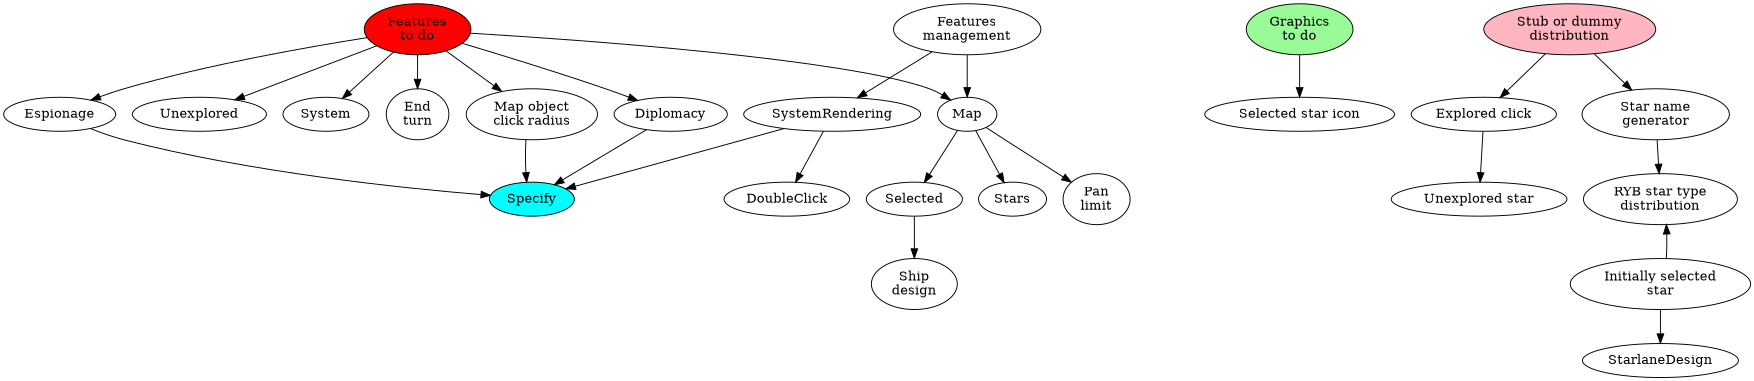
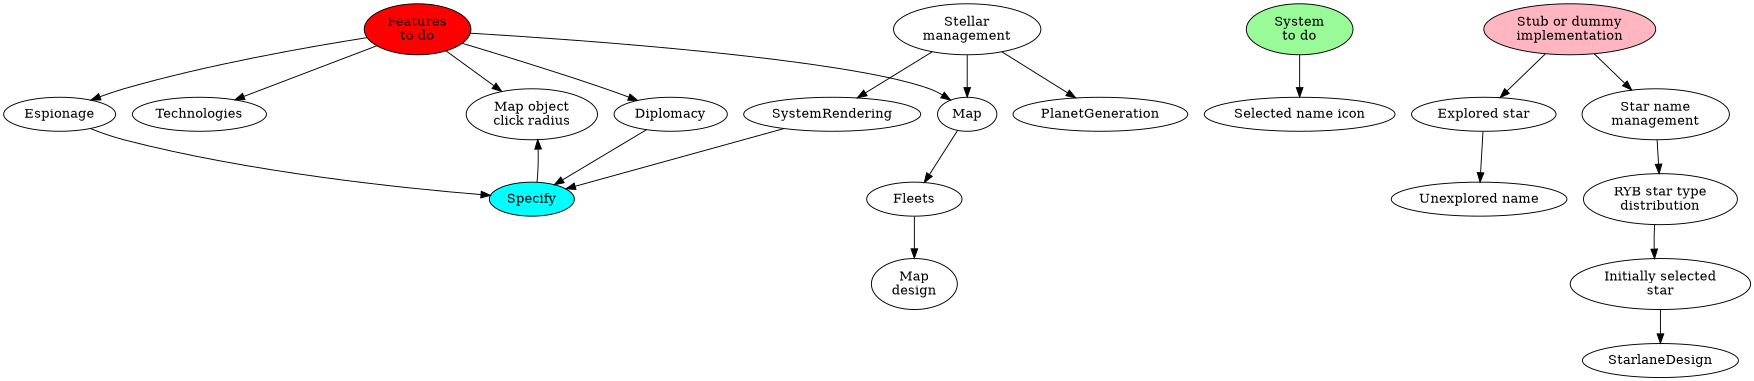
node "Features management": label "Features management" -> "Stellar management"
node "Graphics to do": label "Graphics to do" -> "System to do"
node "Stub or dummy distribution": label "Stub or dummy distribution" -> "Stub or dummy implementation"
node "Unexplored": label "Unexplored" -> "Technologies"
node "System": removed
node "End turn": removed
node "PlanetGeneration": added
node "Selected star icon": label "Selected star icon" -> "Selected name icon"
node "Explored click": label "Explored click" -> "Explored star"
node "Star name generator": label "Star name generator" -> "Star name management"
edge "Map object click radius" -> "Specify": reversed
node "DoubleClick": removed
node "Selected": label "Selected" -> "Fleets"
node "Stars": removed
node "Pan limit": removed
node "Unexplored star": label "Unexplored star" -> "Unexplored name"
edge "Initially selected star" -> "RYB star type distribution": reversed
node "Ship design": label "Ship design" -> "Map design"
